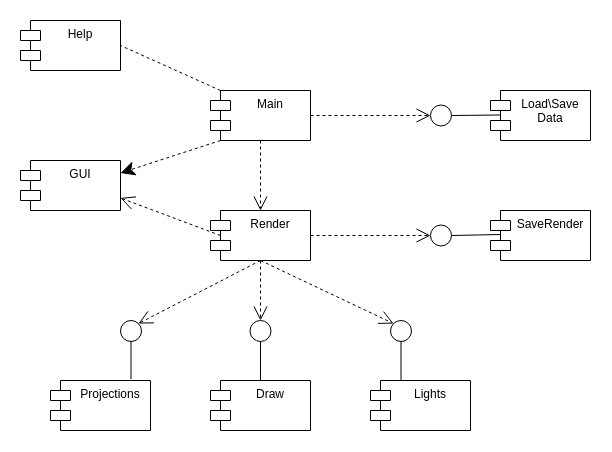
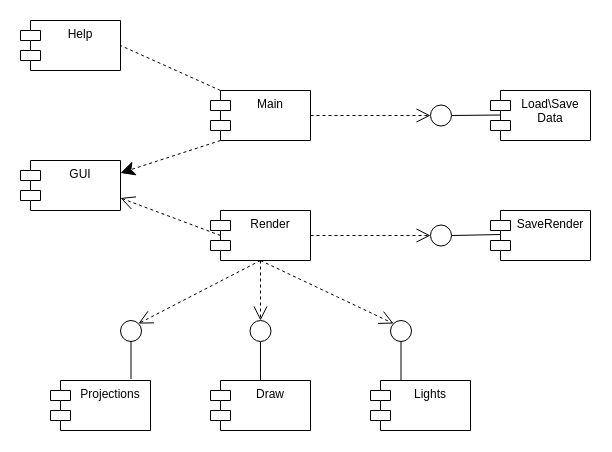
edge "Main" -> "Render": removed
